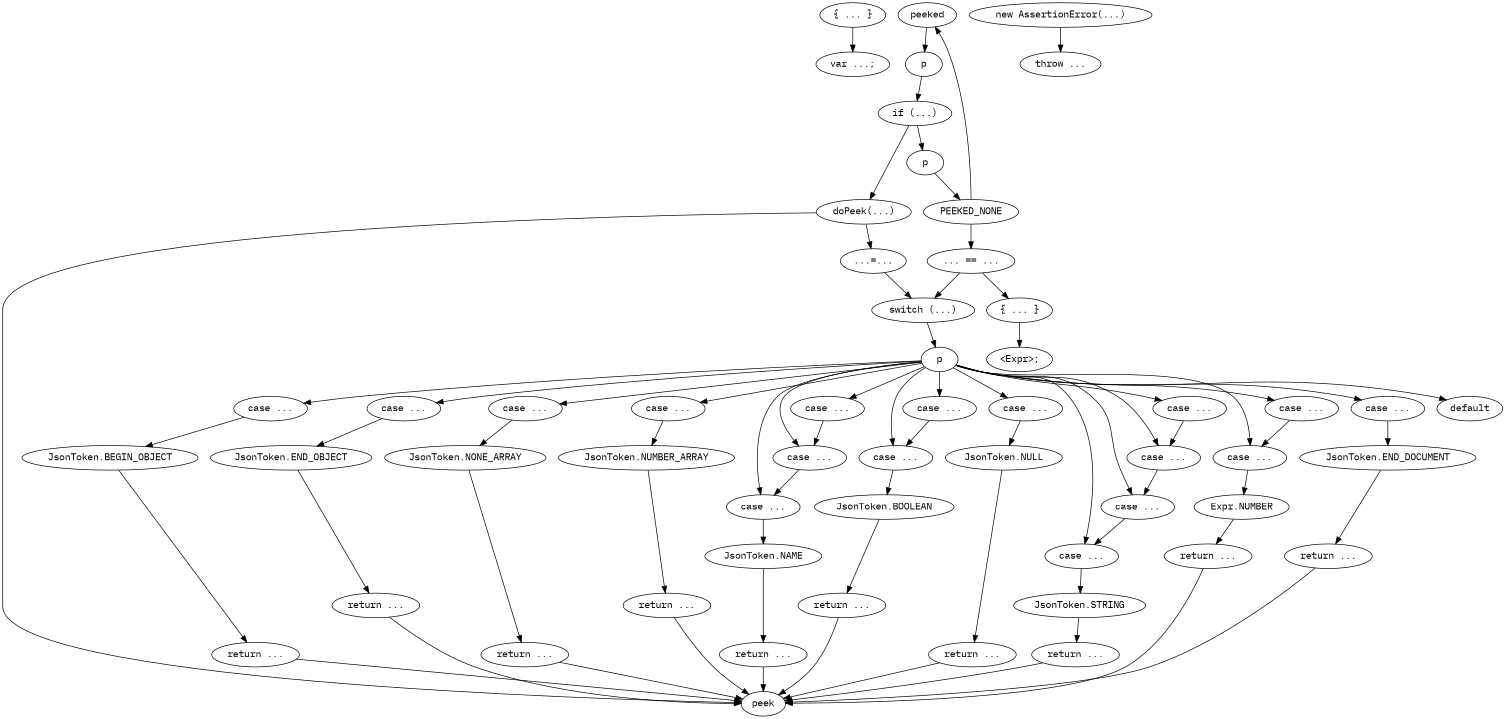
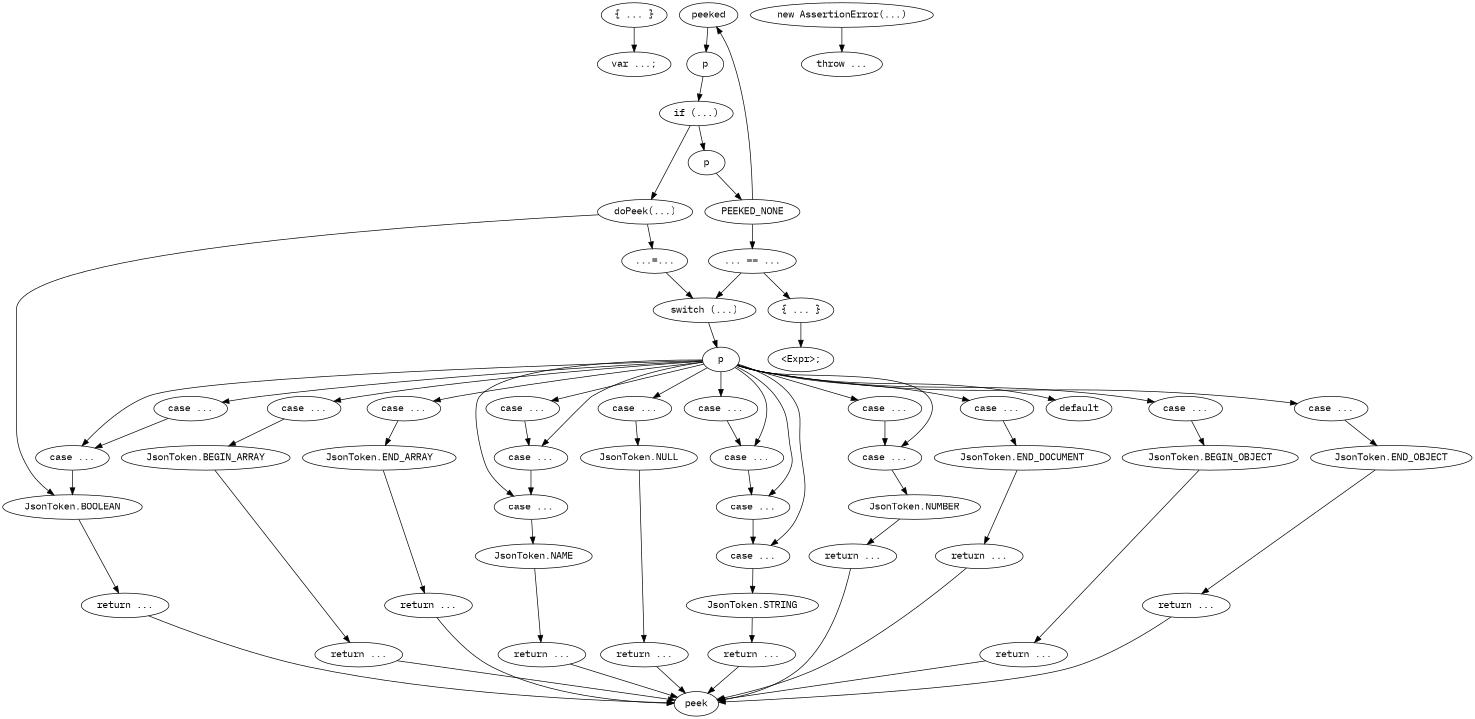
edge "doPeek(...)" -> "peek": now "doPeek(...)" -> "JsonToken.BOOLEAN"
node "JsonToken.NONE_ARRAY": label "JsonToken.NONE_ARRAY" -> "JsonToken.BEGIN_ARRAY"
node "JsonToken.NUMBER_ARRAY": label "JsonToken.NUMBER_ARRAY" -> "JsonToken.END_ARRAY"
node "Expr.NUMBER": label "Expr.NUMBER" -> "JsonToken.NUMBER"
